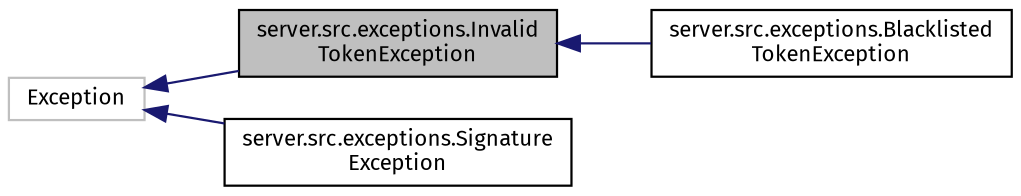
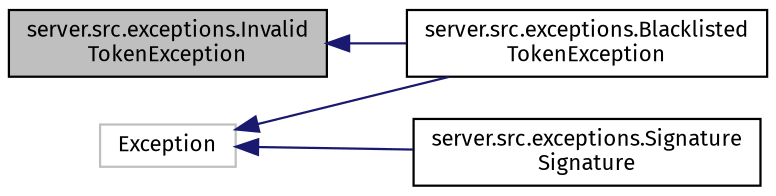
edge "server.src.exceptions.Invalid TokenException" -> "Exception": now "server.src.exceptions.Blacklisted TokenException" -> "Exception"
node "server.src.exceptions.Signature Exception": label "server.src.exceptions.Signature Exception" -> "server.src.exceptions.Signature Signature"
